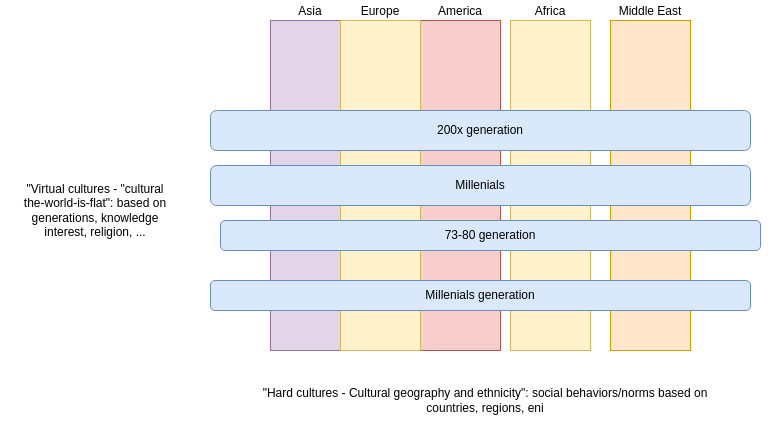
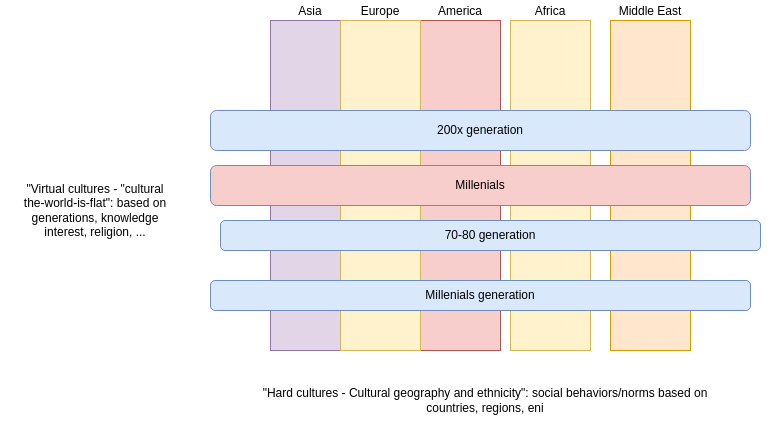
node "Millenials": fillcolor #dae8fc -> #f8cecc
node "73-80 generation": label "73-80 generation" -> "70-80 generation"
